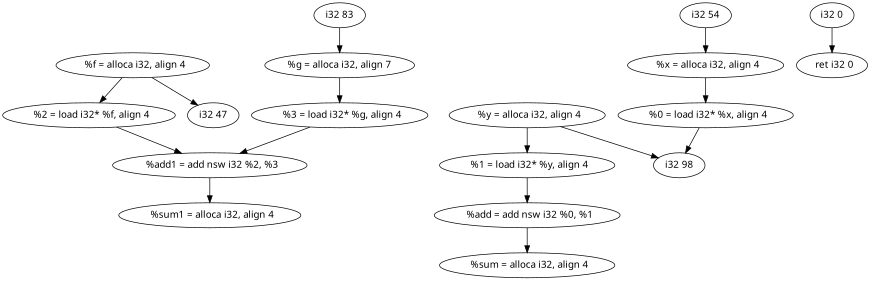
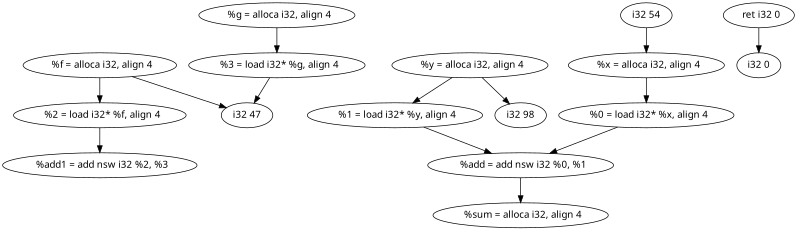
node "i32 83": removed
edge "i32 0" -> "ret i32 0": reversed
node "%g = alloca i32, align 7": label "%g = alloca i32, align 7" -> "%g = alloca i32, align 4"
edge "%0 = load i32* %x, align 4" -> "i32 98": now "%0 = load i32* %x, align 4" -> "%add = add nsw i32 %0, %1"
edge "%3 = load i32* %g, align 4" -> "%add1 = add nsw i32 %2, %3": now "%3 = load i32* %g, align 4" -> "i32 47"
node "%sum1 = alloca i32, align 4": removed
